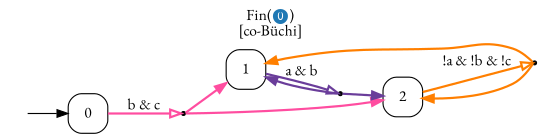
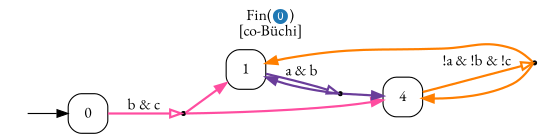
node "2": label "2" -> "4"
